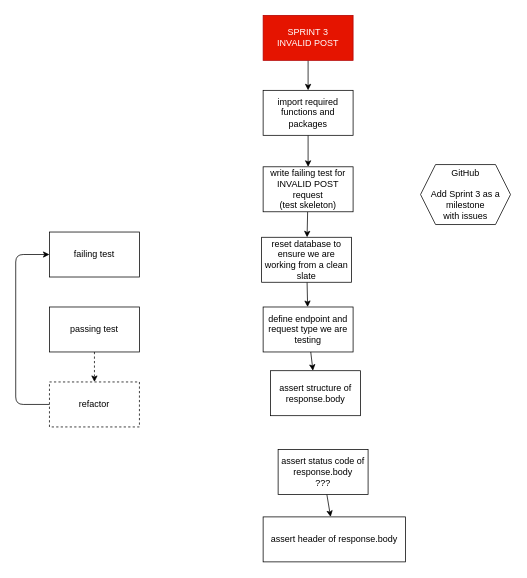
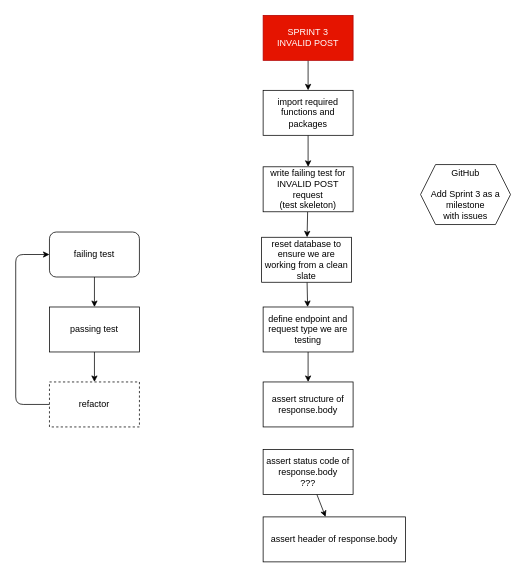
node "failing test": shape rectangle -> rounded rectangle
edge "failing test" -> "passing test": added
edge "passing test" -> "refactor": style dashed -> solid
node "assert structure of response.body": moved (315, 393) -> (308, 405)
node "assert status code of response.body ???": moved (323, 472) -> (308, 472)
